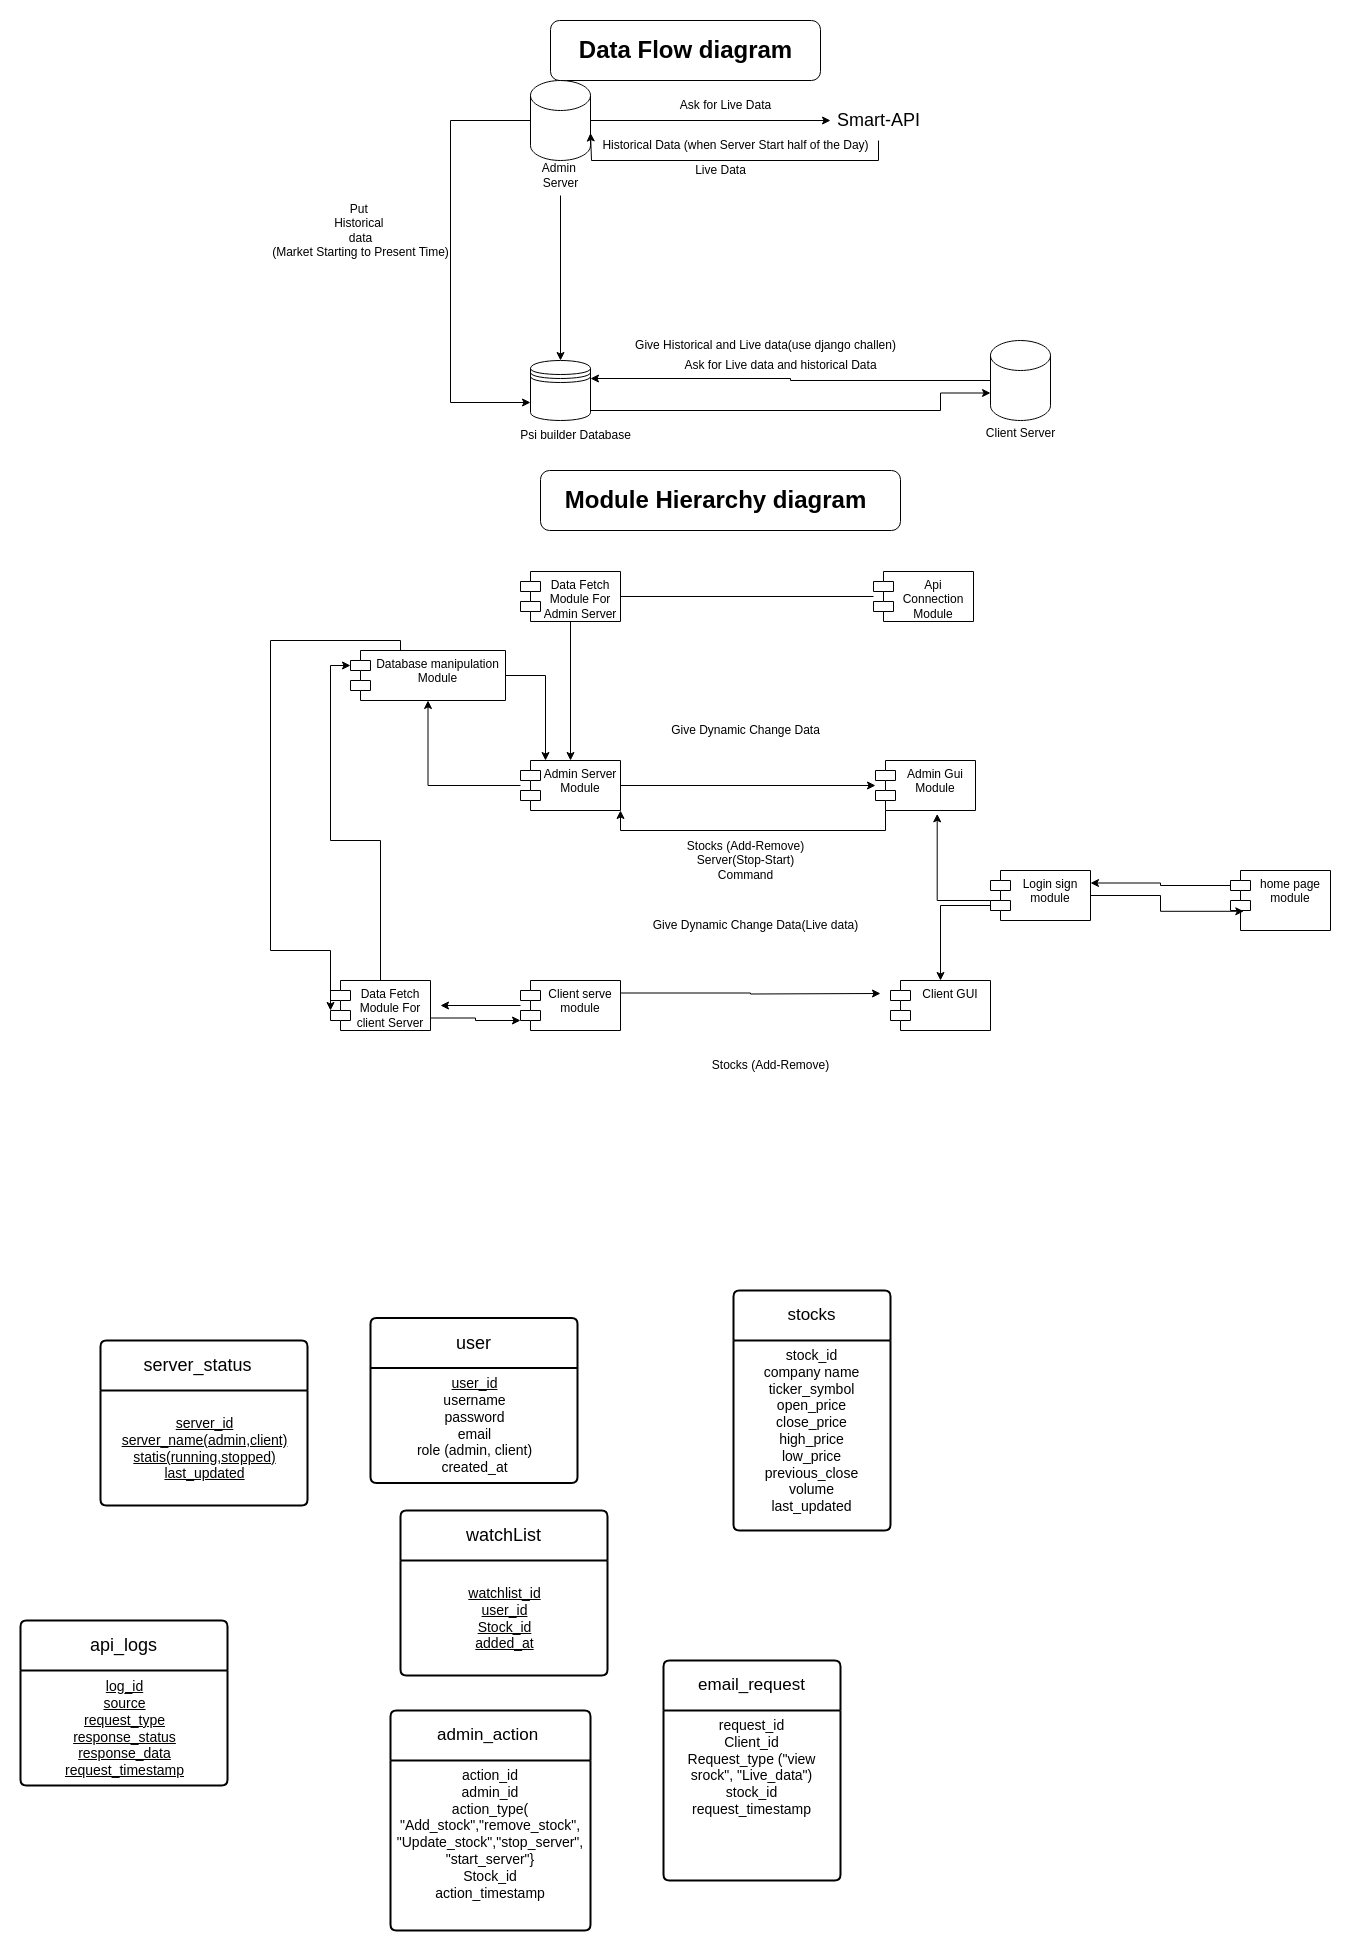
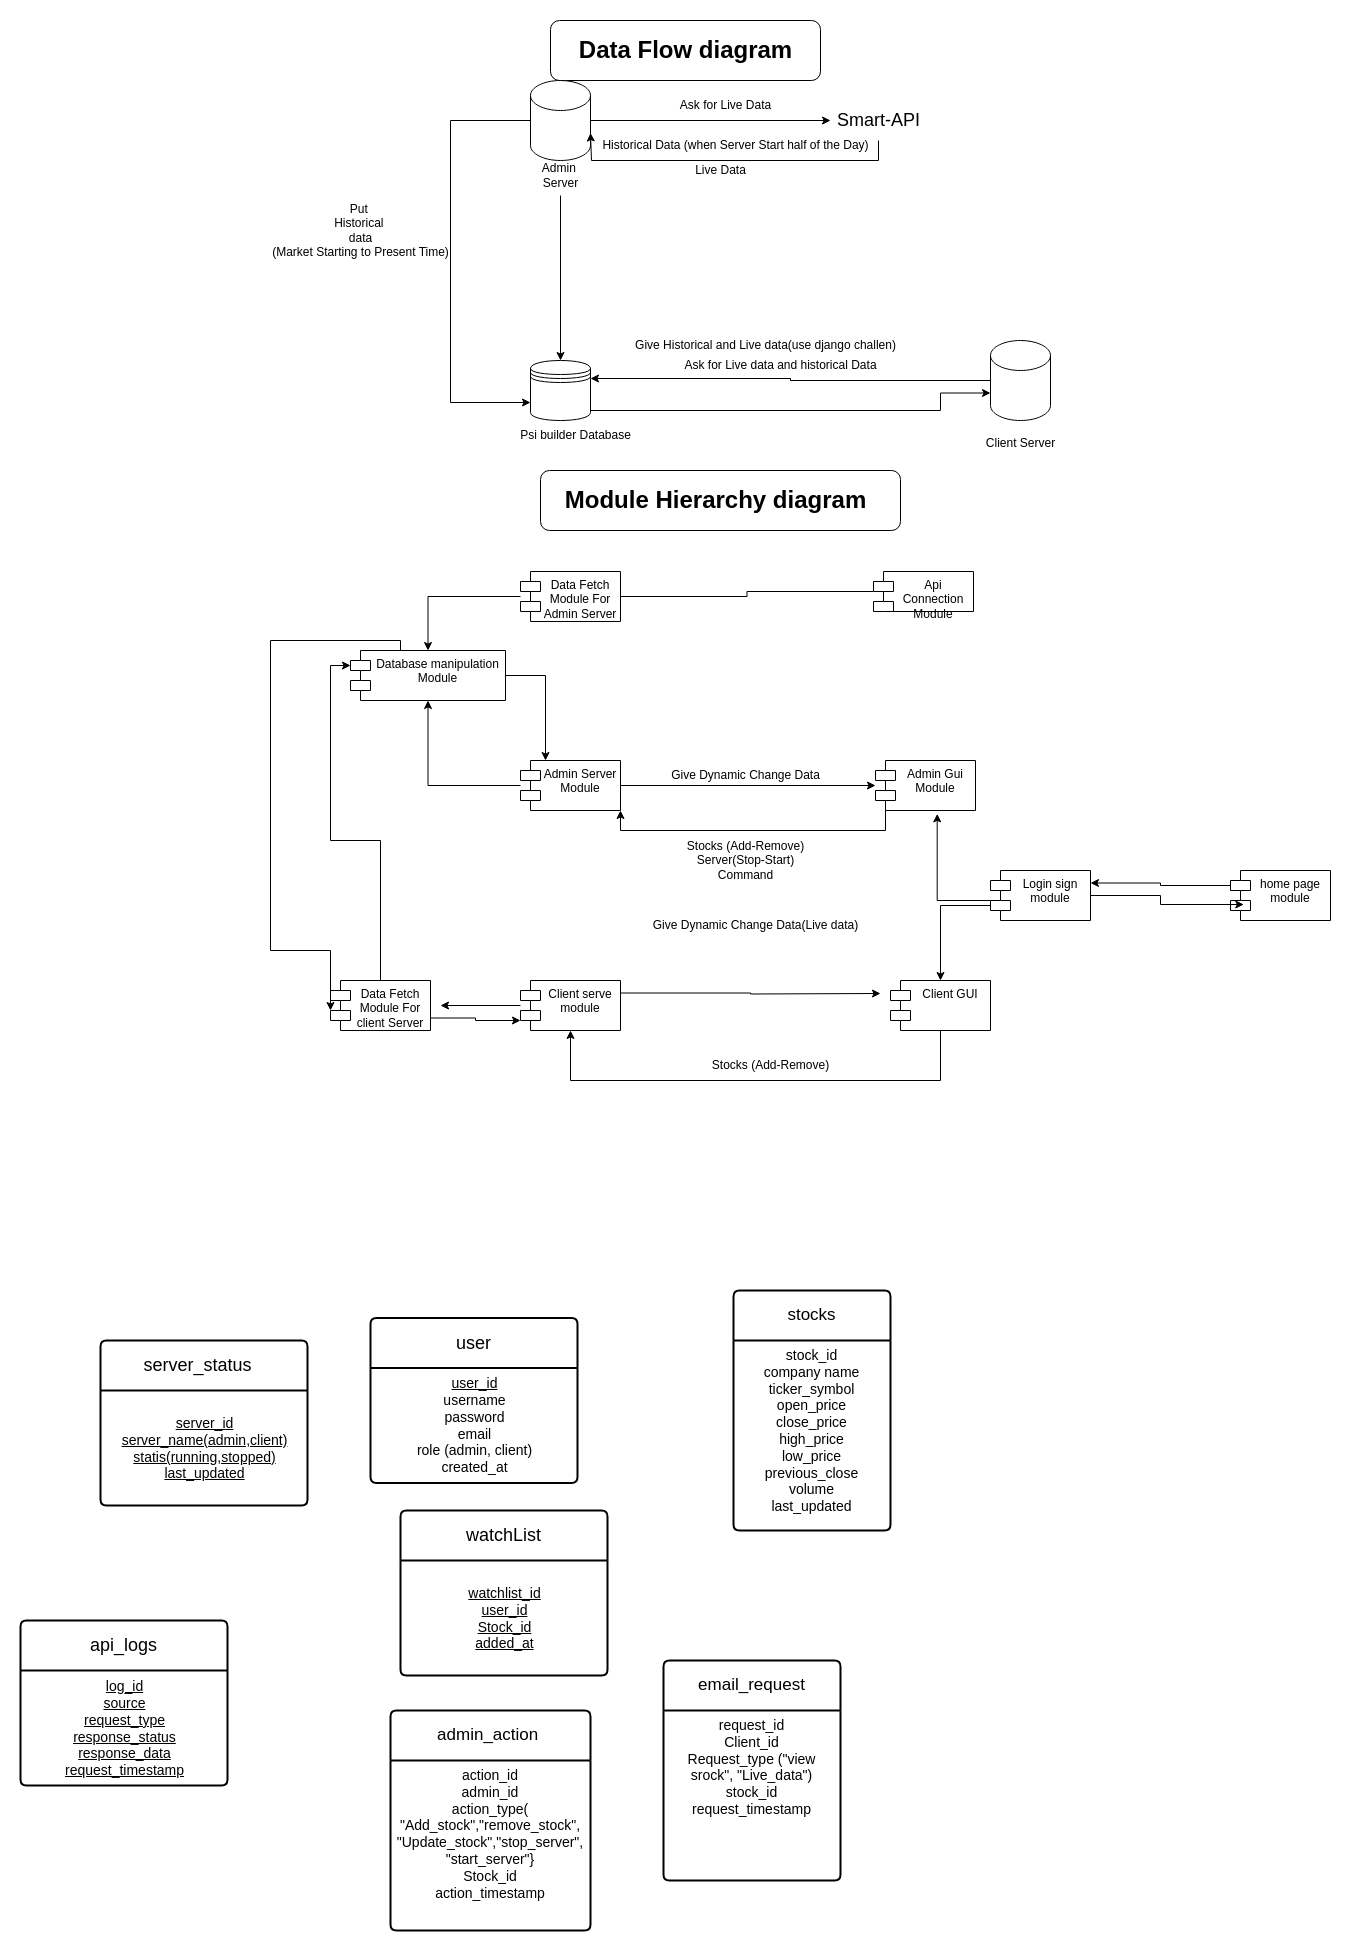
node "Client Server": moved (1021, 441) -> (1021, 451)
node "Api Connection Module": size 100x50 -> 100x40
edge "Data Fetch Module For Admin Server" -> "Admin Server Module": now "Data Fetch Module For Admin Server" -> "Database manipulation Module"
node "Give Dynamic Change Data": moved (746, 731) -> (746, 776)
node "home page module": size 100x60 -> 100x50
edge "Client GUI" -> "Client serve module": added
